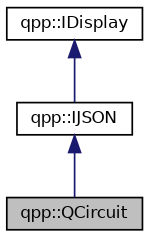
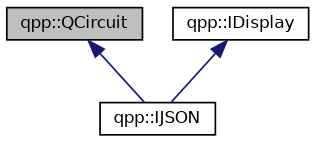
edge "qpp::QCircuit" -> "qpp::IJSON": reversed
